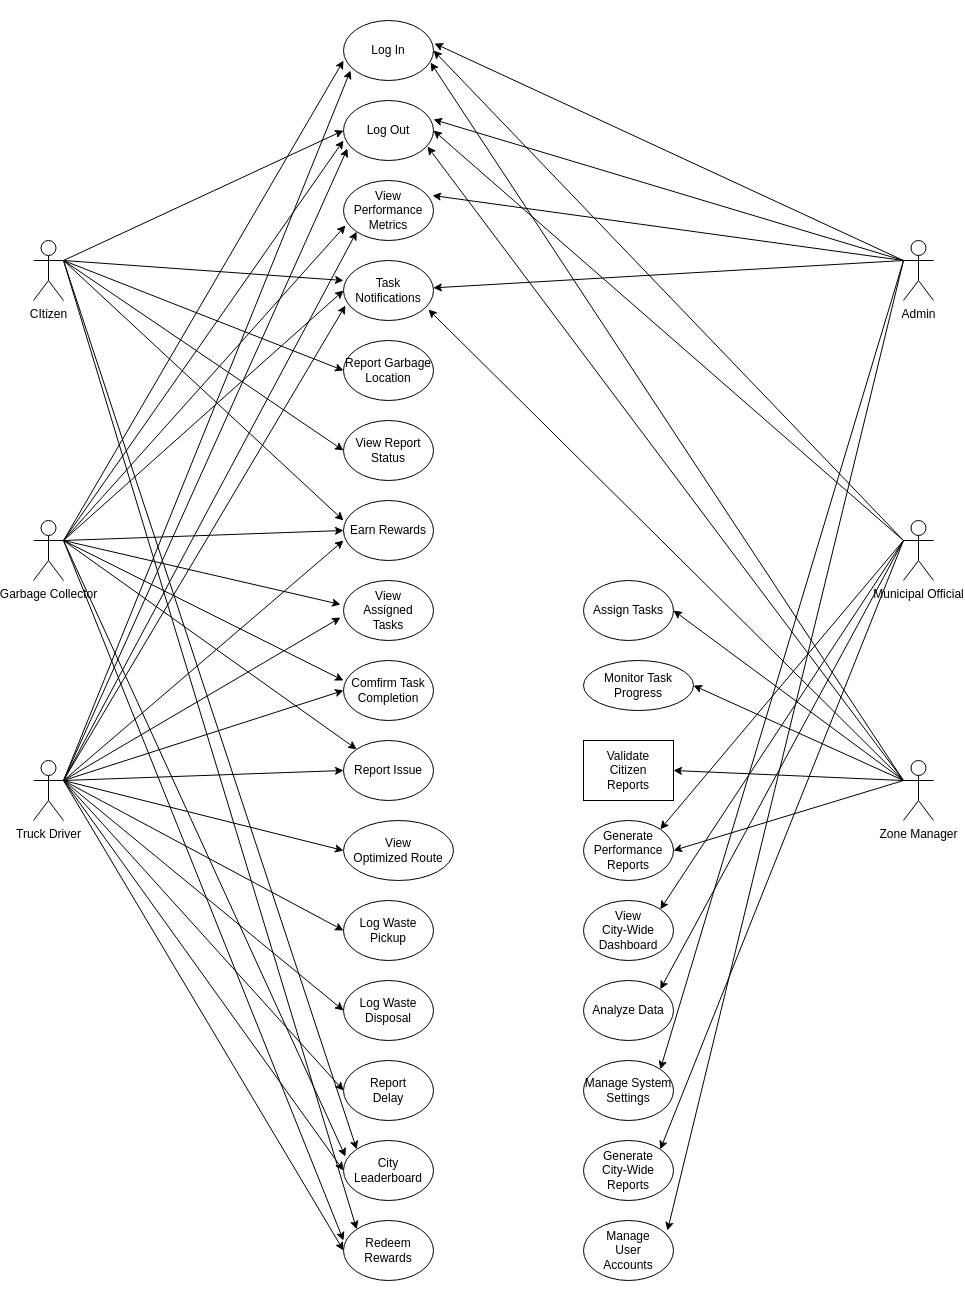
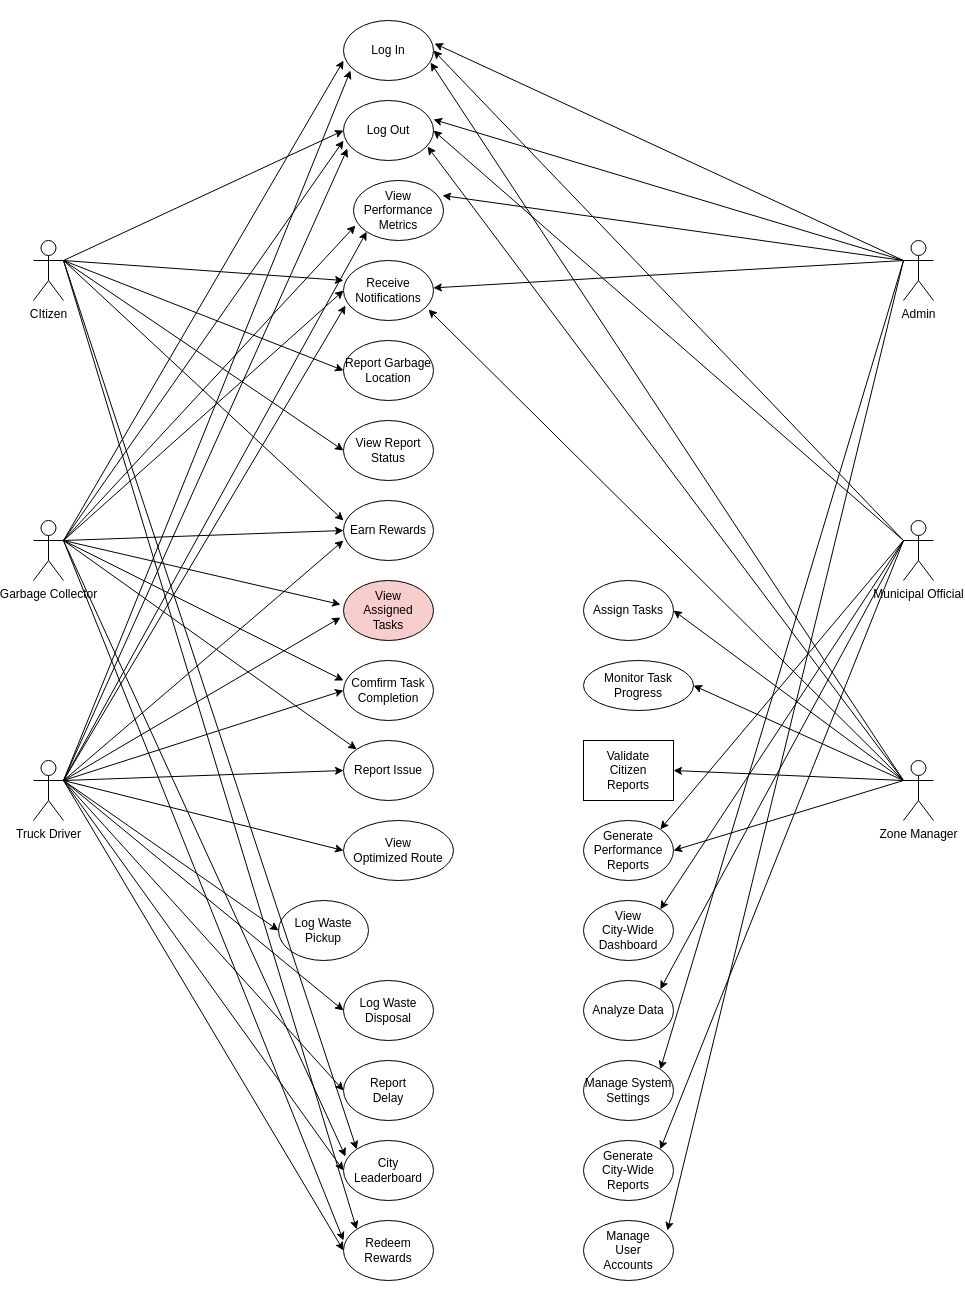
node "View Performance Metrics": moved (389, 211) -> (399, 211)
node "Task Notifications": label "Task Notifications" -> "Receive Notifications"
node "View Assigned Tasks": fillcolor #ffffff -> #f8cecc
node "Log Waste Pickup": moved (389, 931) -> (324, 931)
